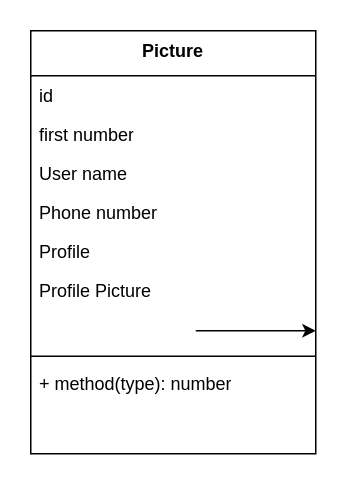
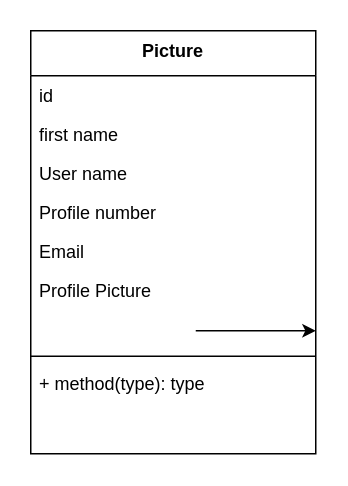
node "first number": label "first number" -> "first name"
node "Phone number": label "Phone number" -> "Profile number"
node "Profile": label "Profile" -> "Email"
node "+ method(type): number": label "+ method(type): number" -> "+ method(type): type"
